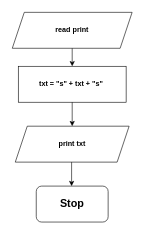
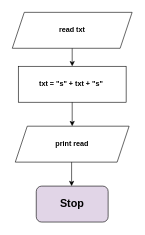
node "read print": label "read print" -> "read txt"
node "print txt": label "print txt" -> "print read"
node "Stop": fillcolor #ffffff -> #e1d5e7
